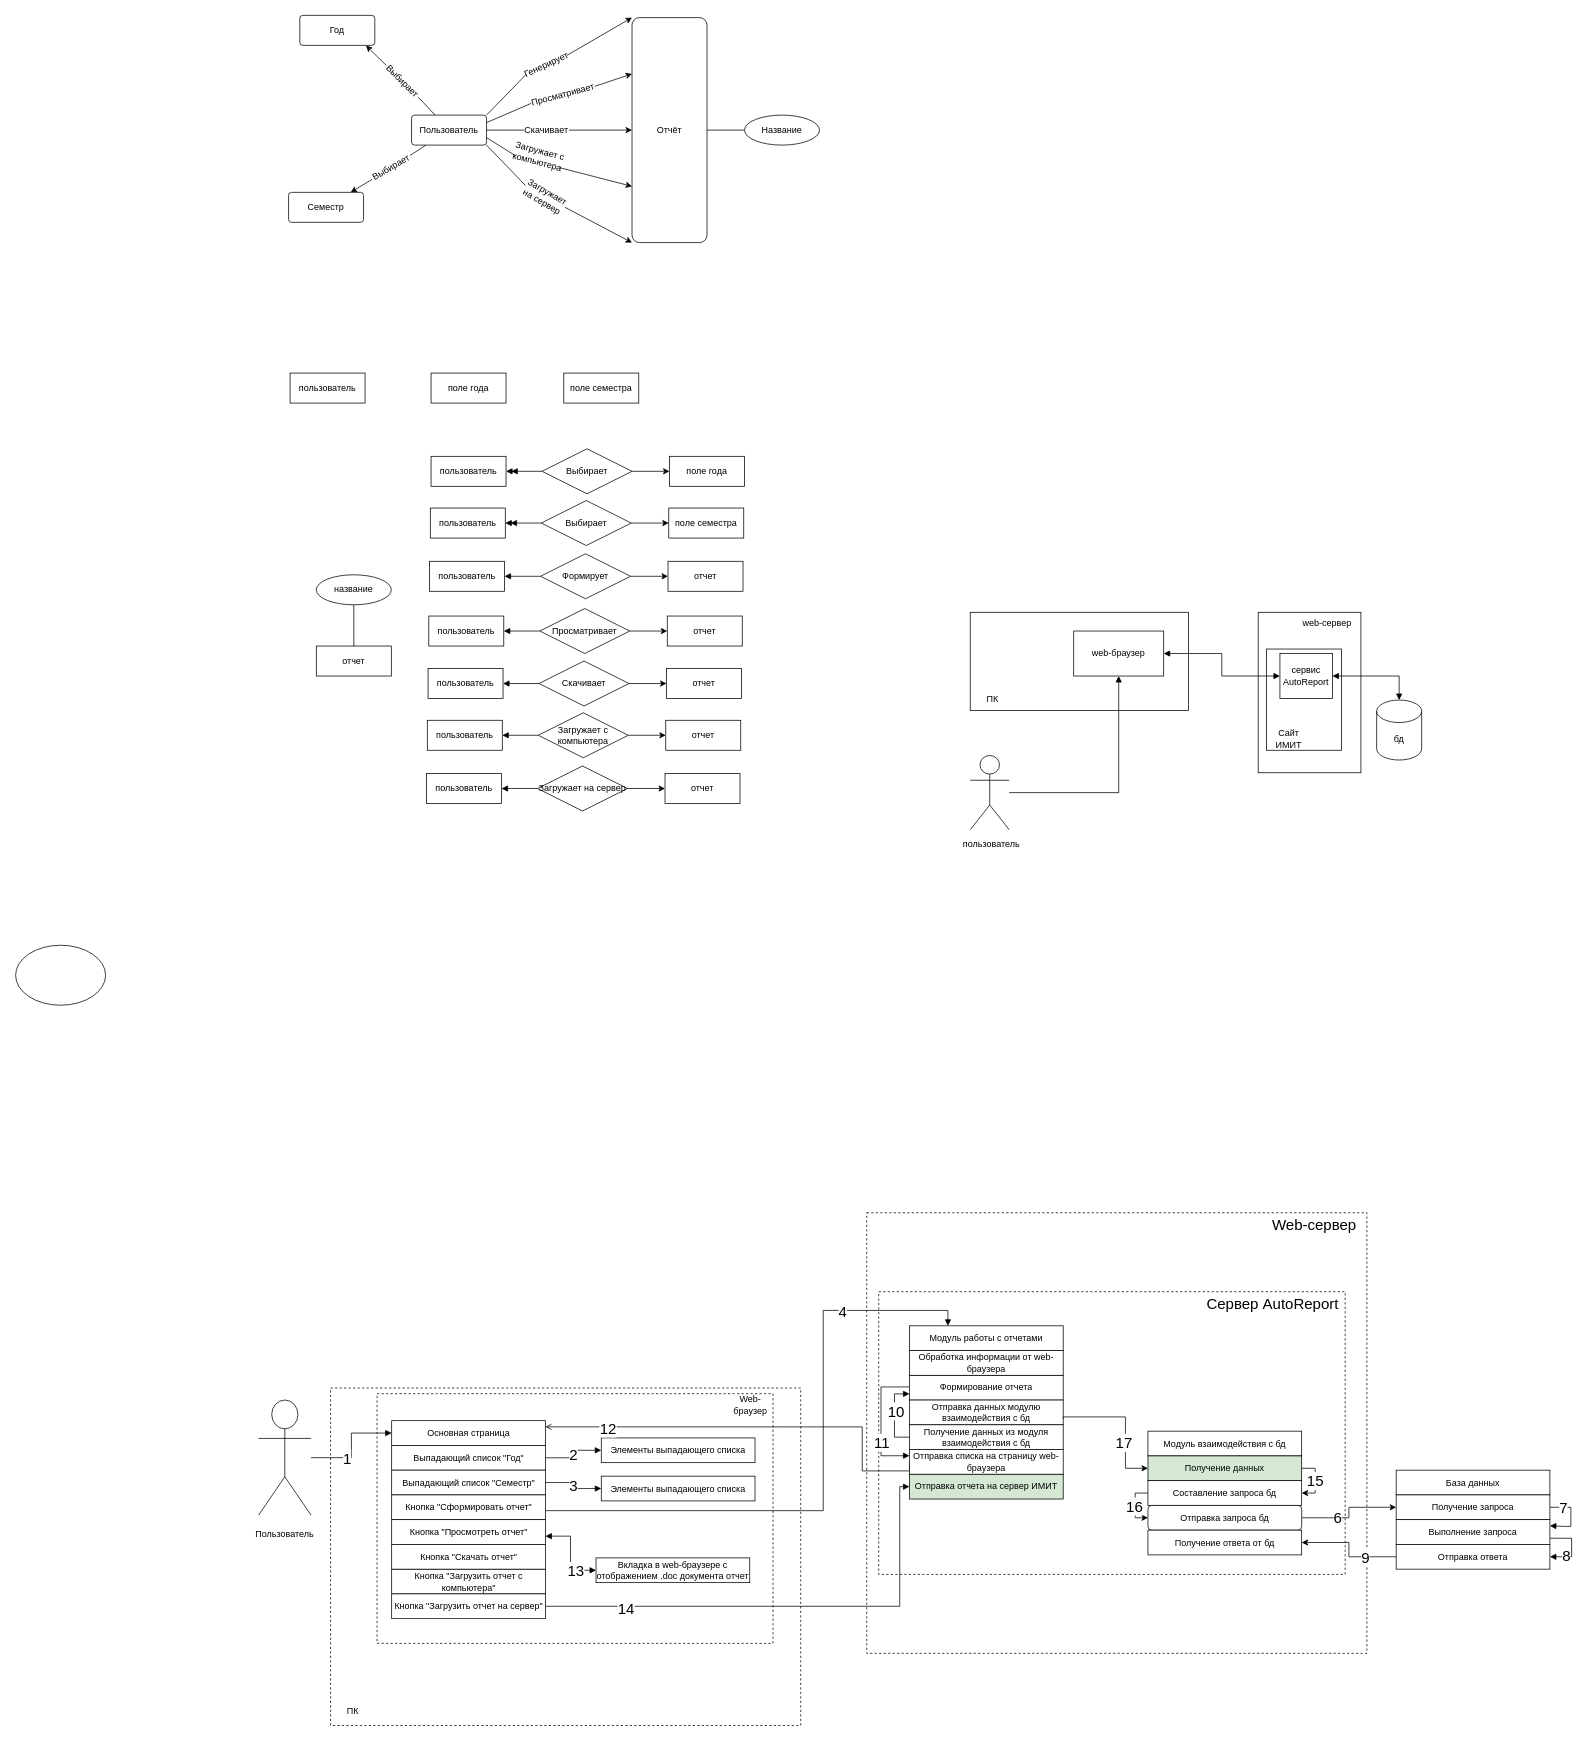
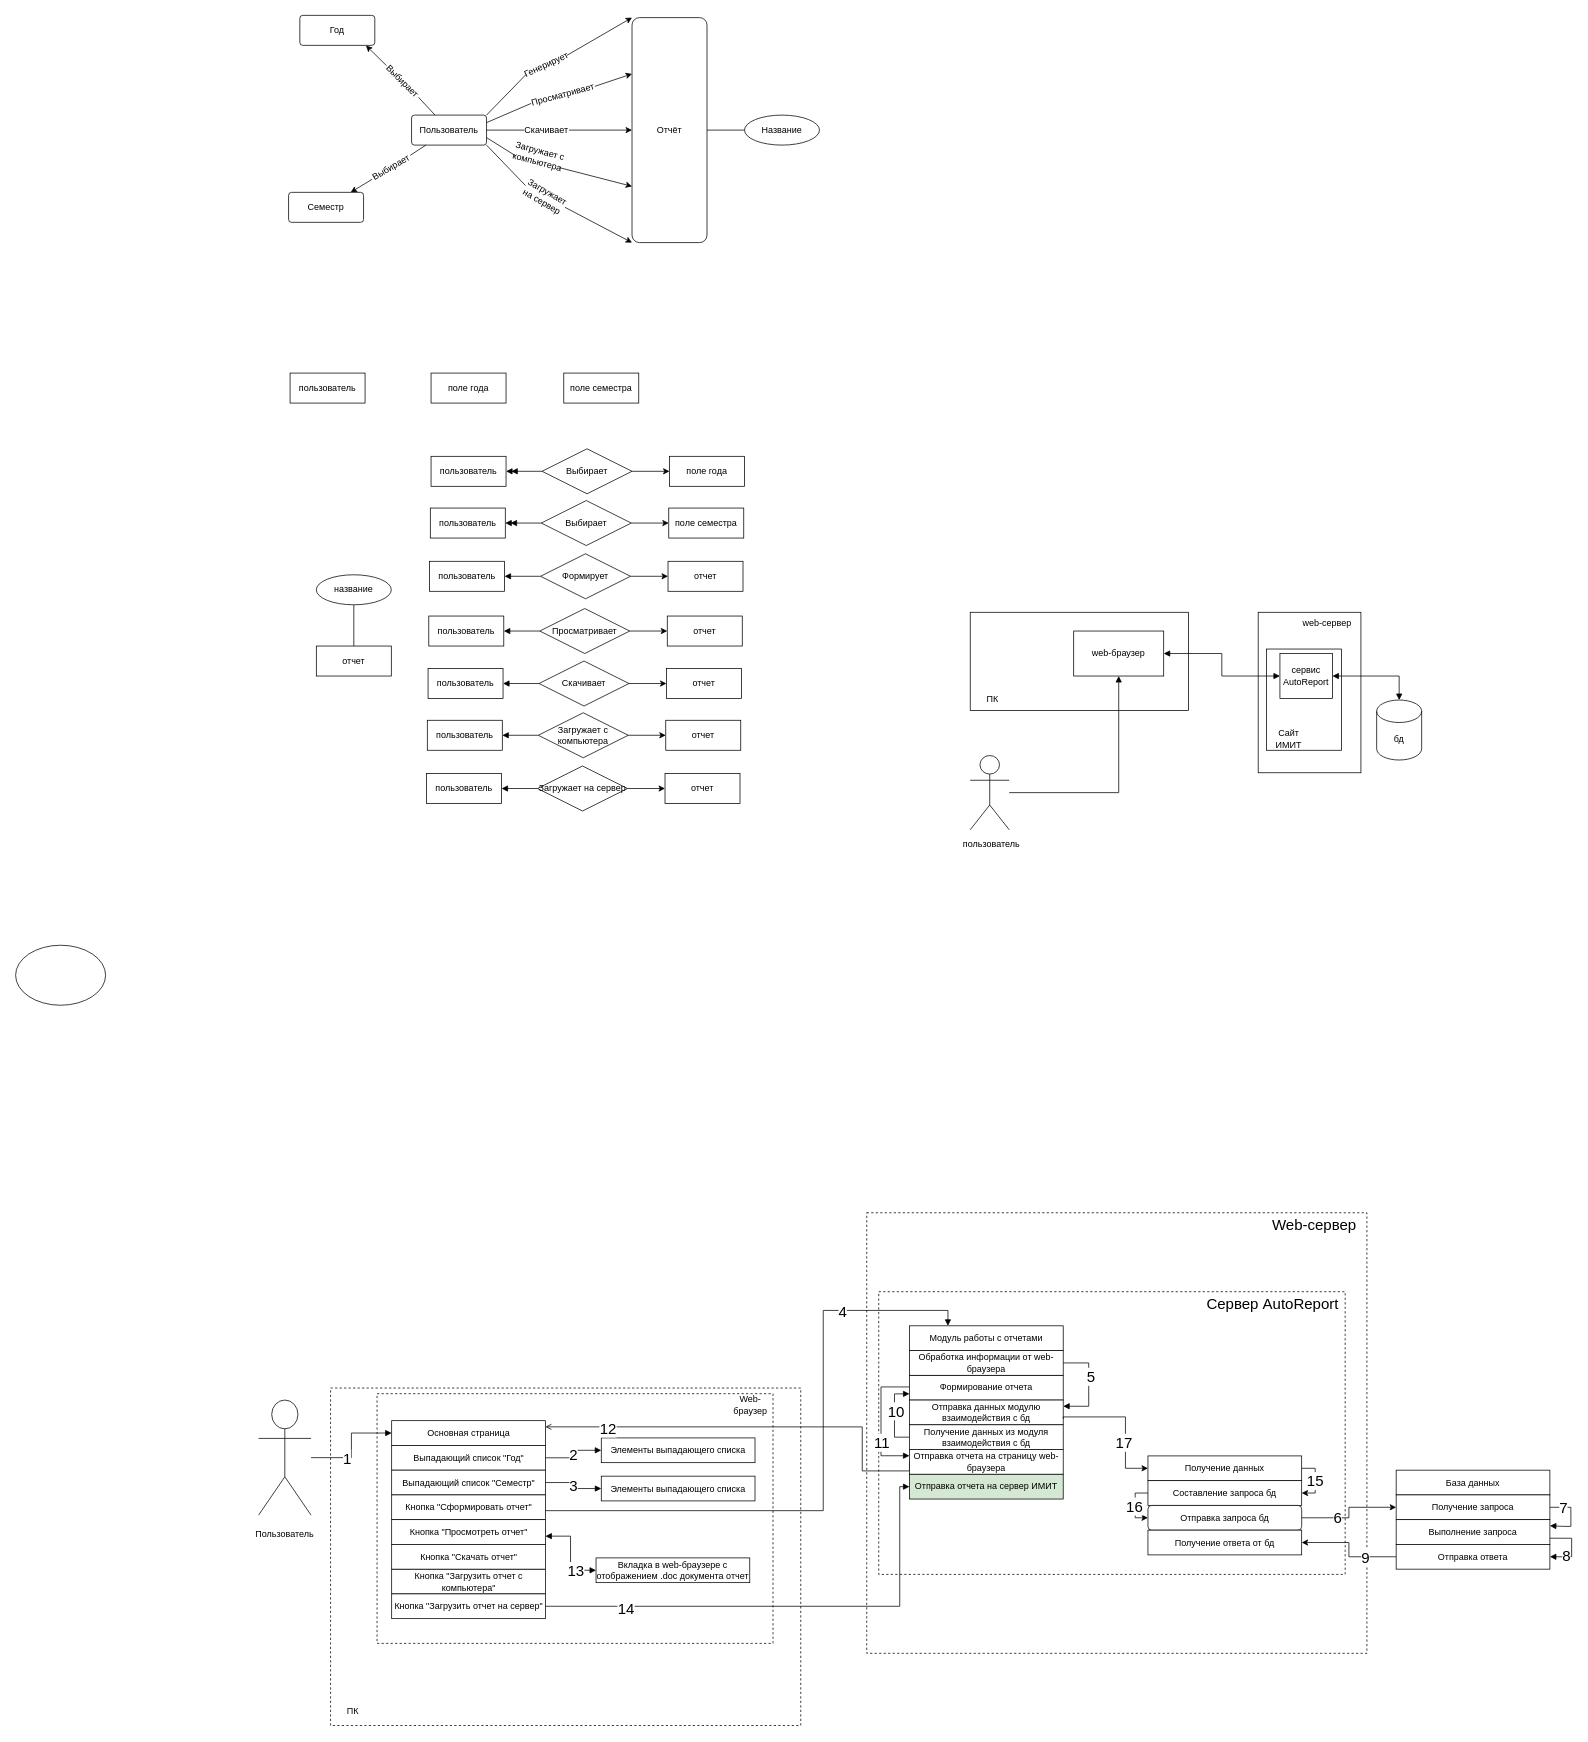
edge "Обработка информации от web-браузера" -> "Отправка данных модулю взаимодействия с бд": added, label "5"
node "Модуль взаимодействия с бд": removed
node "Отправка списка на страницу web-браузера": label "Отправка списка на страницу web-браузера" -> "Отправка отчета на страницу web-браузера"
node "Получение данных": fillcolor #d5e8d4 -> #ffffff
